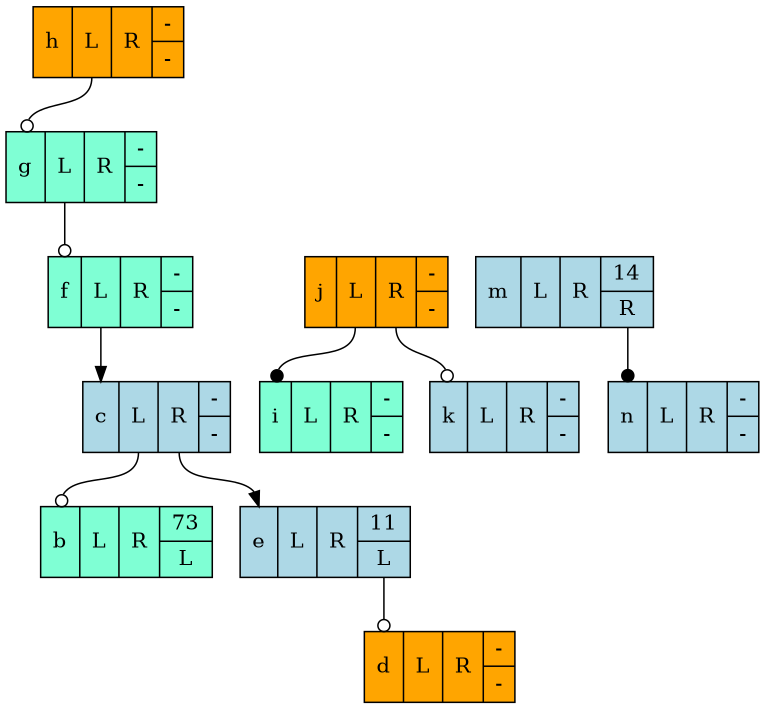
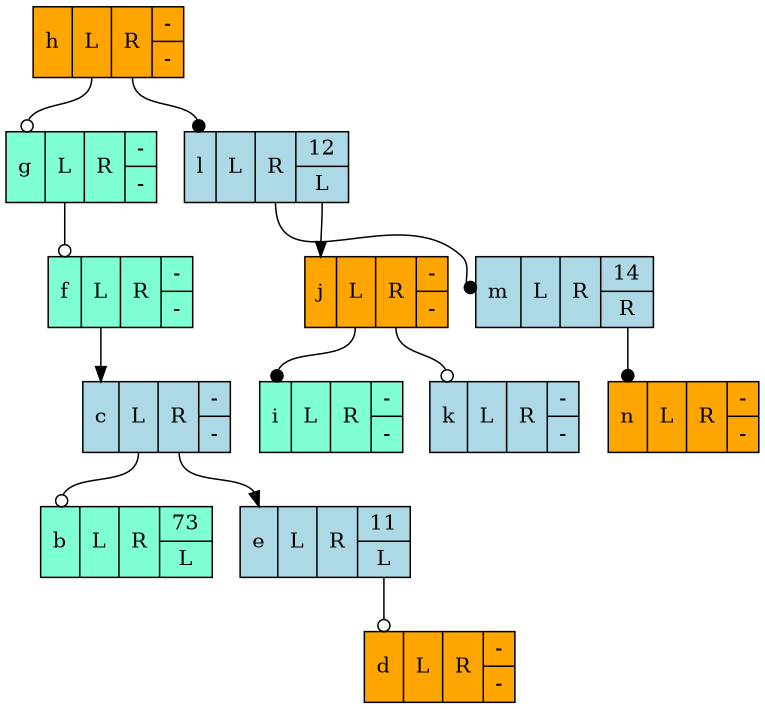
node "l": added
node "n": fillcolor lightblue -> orange
